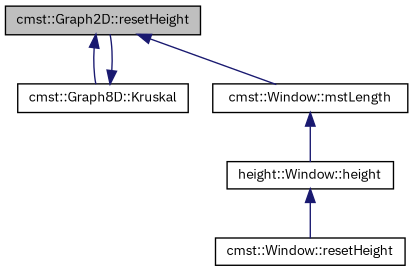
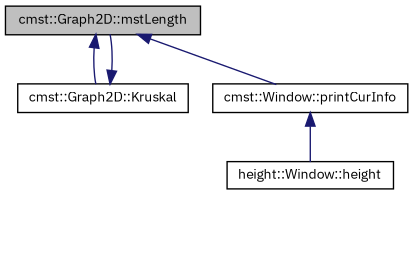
node "cmst::Graph2D::resetHeight": label "cmst::Graph2D::resetHeight" -> "cmst::Graph2D::mstLength"
node "cmst::Graph8D::Kruskal": label "cmst::Graph8D::Kruskal" -> "cmst::Graph2D::Kruskal"
node "cmst::Window::mstLength": label "cmst::Window::mstLength" -> "cmst::Window::printCurInfo"
node "cmst::Window::resetHeight": removed
